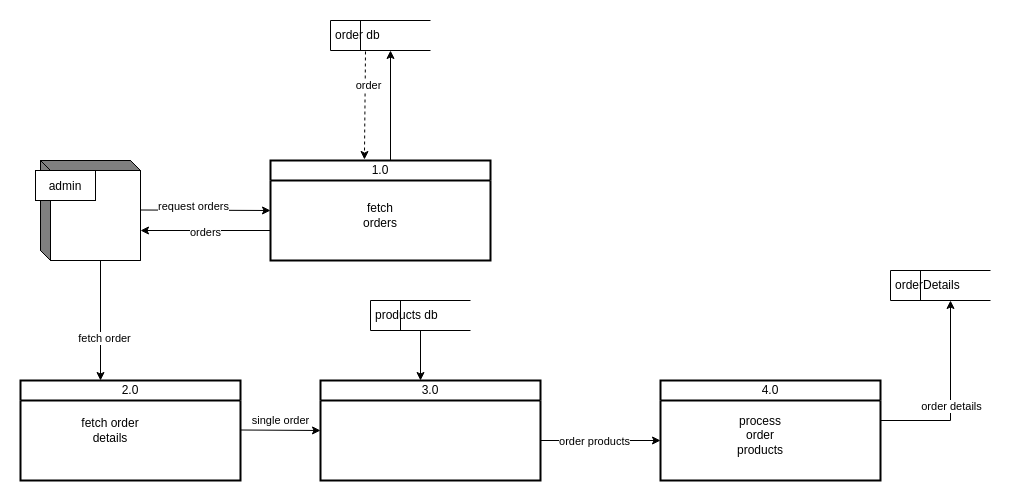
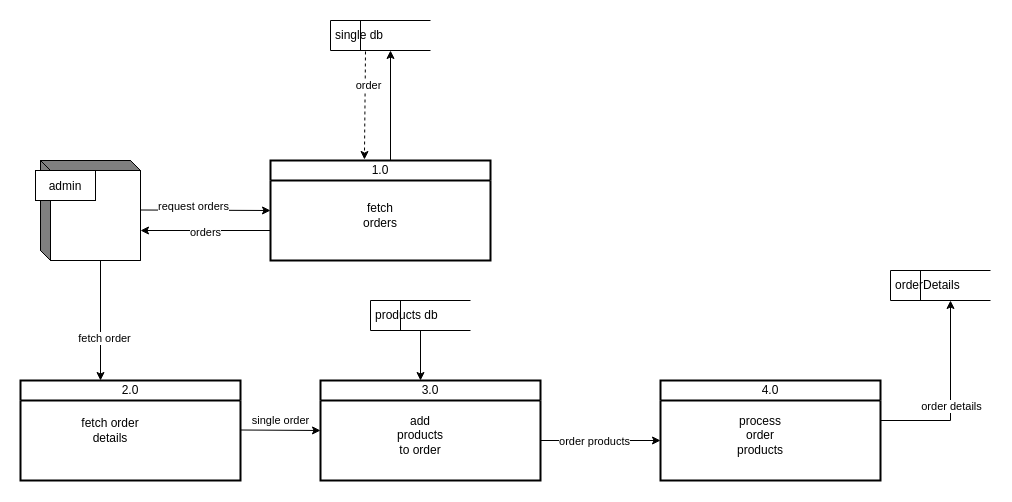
node "order db": label "order db" -> "single db"
node "add products to order": added
